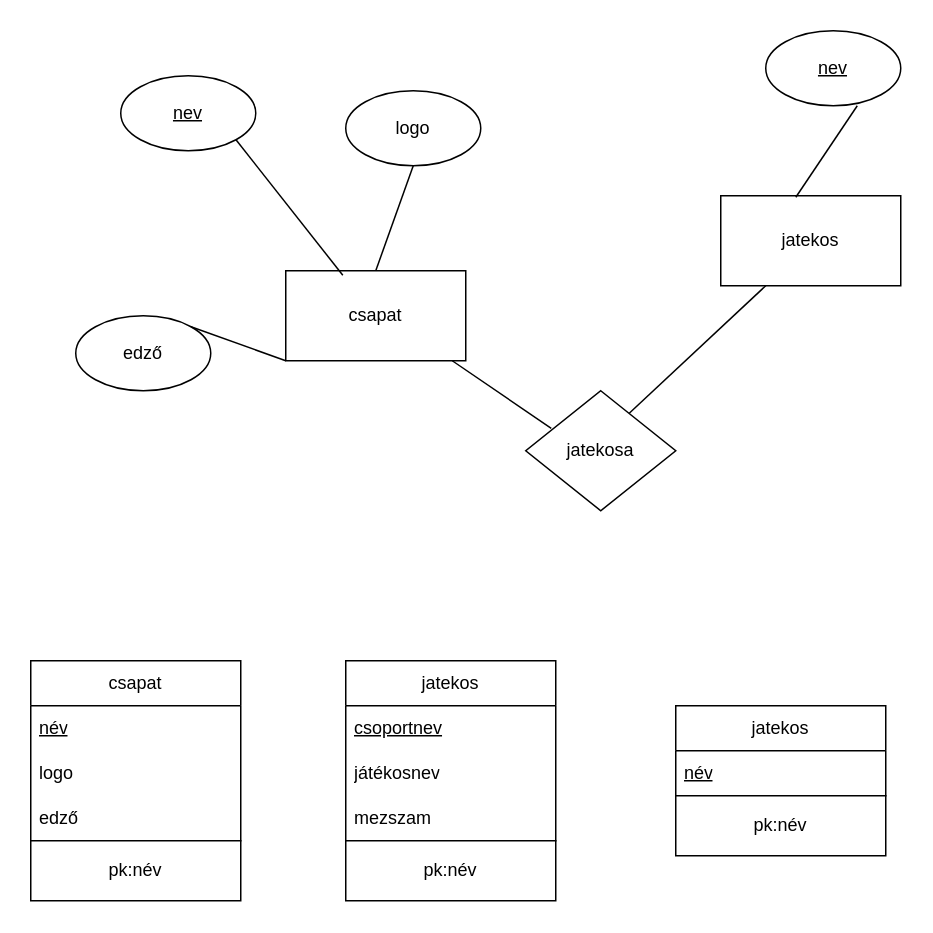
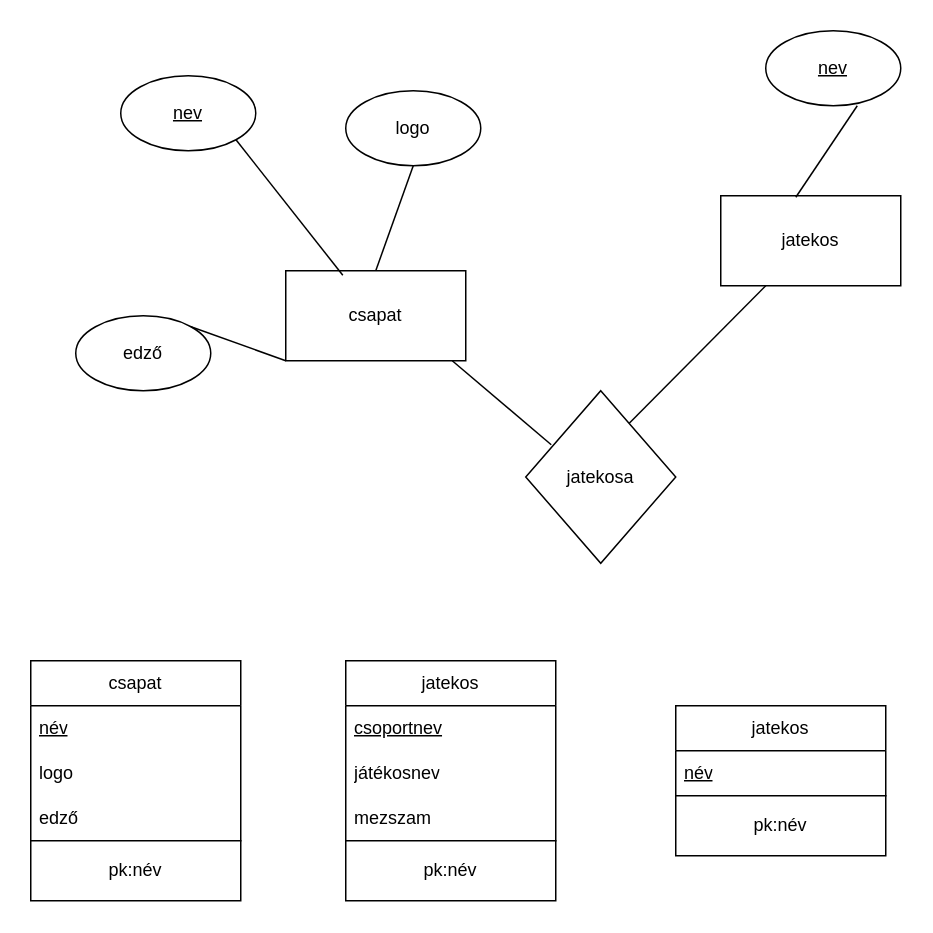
node "jatekosa": size 150x120 -> 150x173
